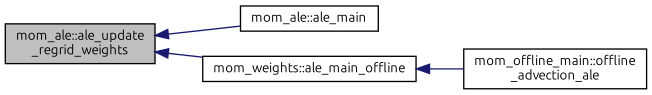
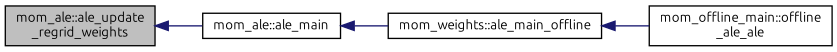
edge "mom_weights::ale_main_offline" -> "mom_ale::ale_update _regrid_weights": now "mom_weights::ale_main_offline" -> "mom_ale::ale_main"
node "mom_offline_main::offline _advection_ale": label "mom_offline_main::offline _advection_ale" -> "mom_offline_main::offline _ale_ale"
